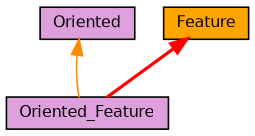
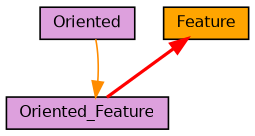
edge "Oriented_Feature" -> "Oriented": reversed
